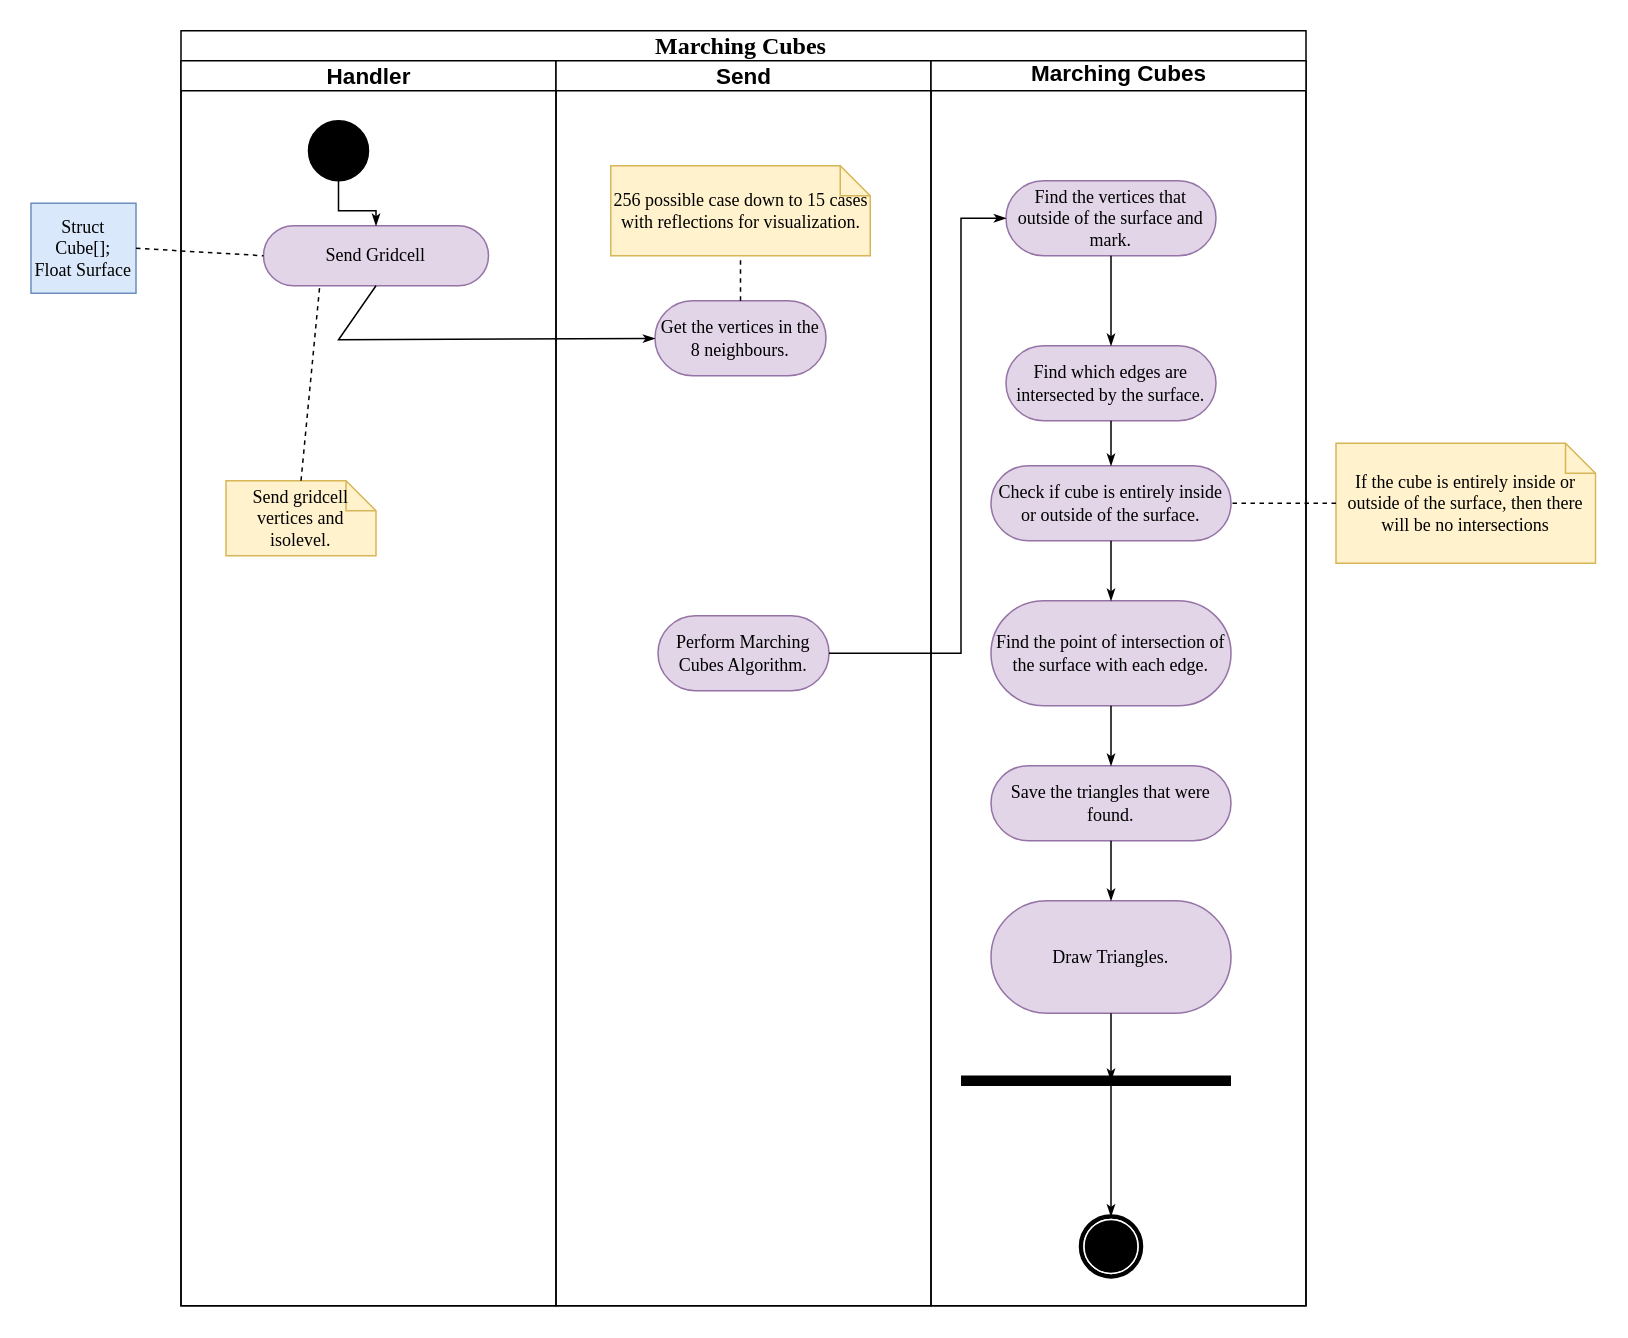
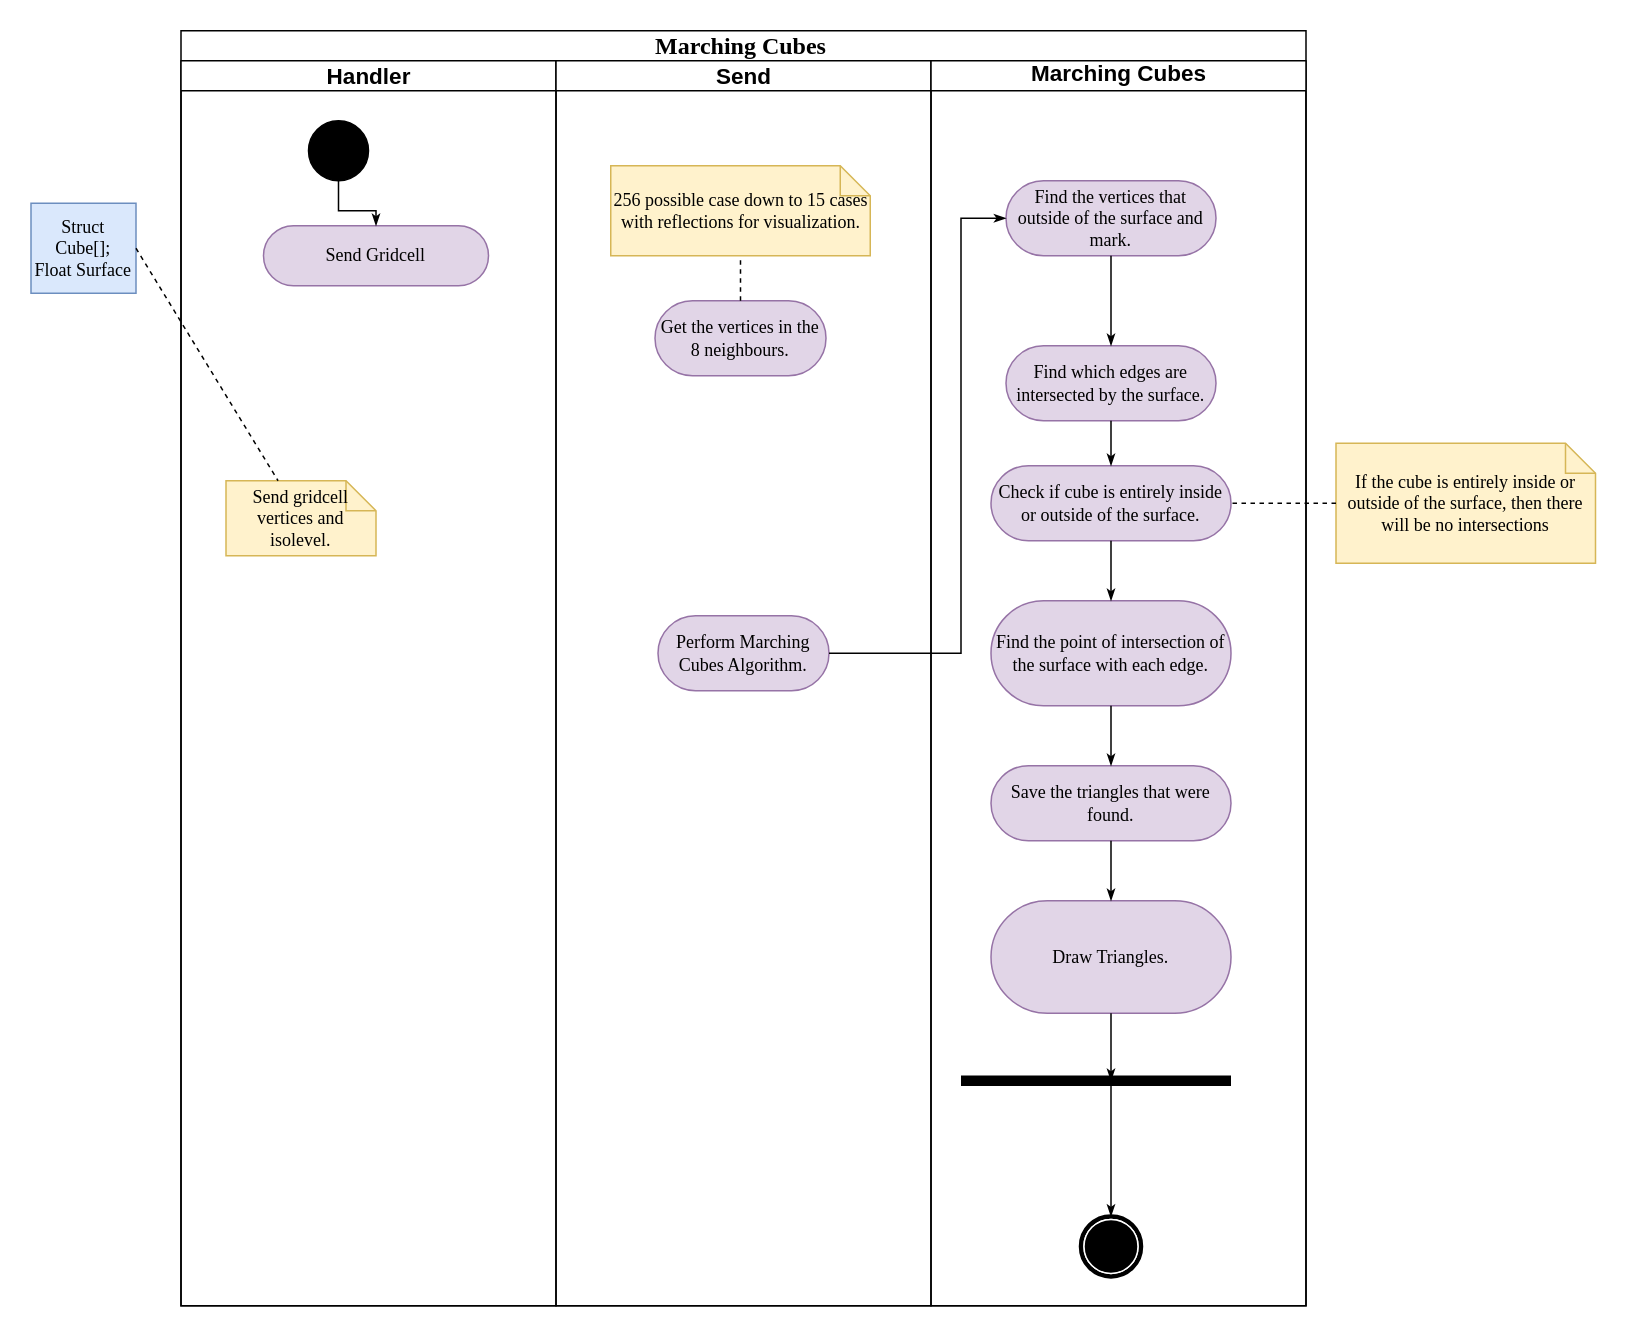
edge "Struct Cube[]; Float Surface" -- "Send Gridcell": now "Struct Cube[]; Float Surface" -- "Send gridcell vertices and isolevel."
edge "Send Gridcell" -> "Get the vertices in the 8 neighbours.": removed
edge "Send Gridcell" -- "Send gridcell vertices and isolevel.": removed
